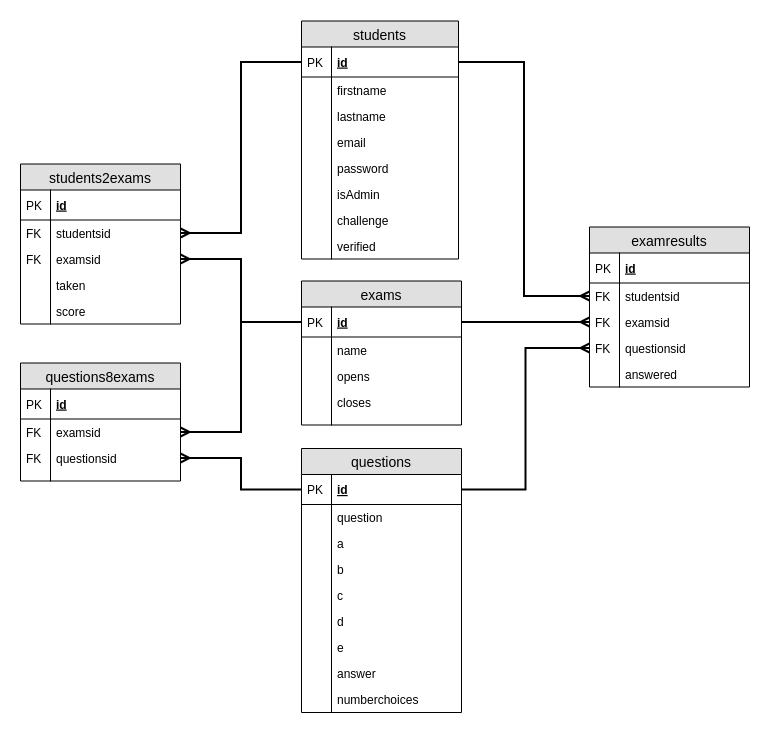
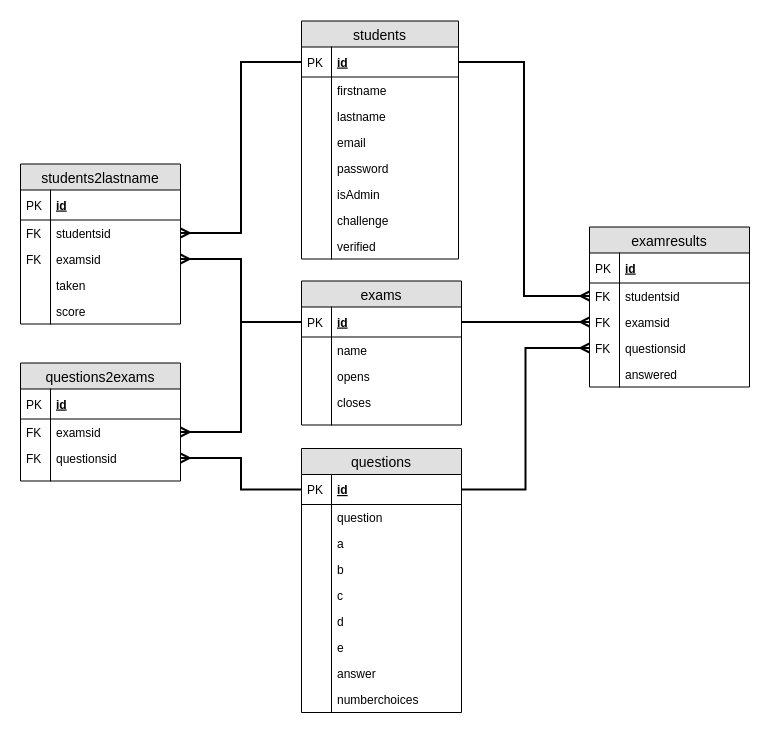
node "students2exams": label "students2exams" -> "students2lastname"
node "questions8exams": label "questions8exams" -> "questions2exams"
